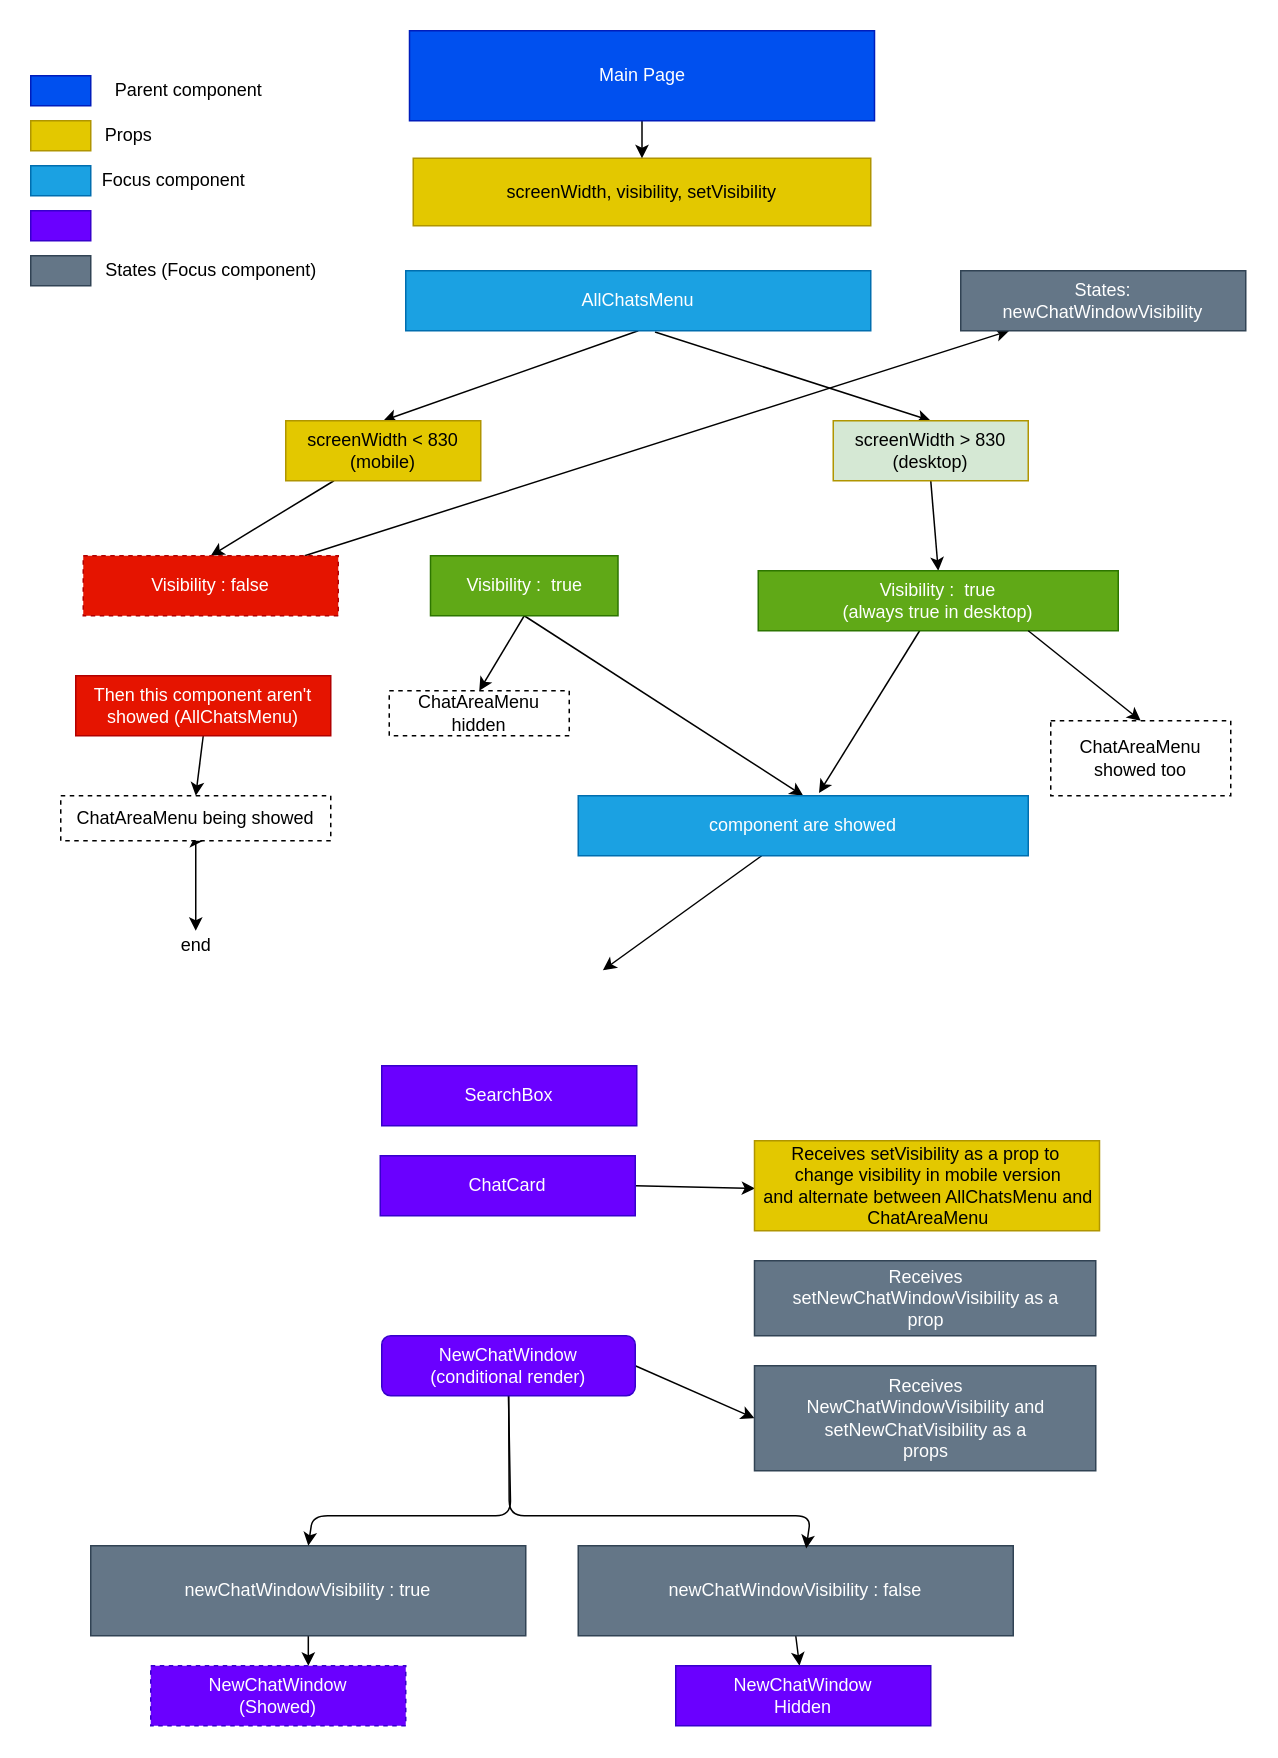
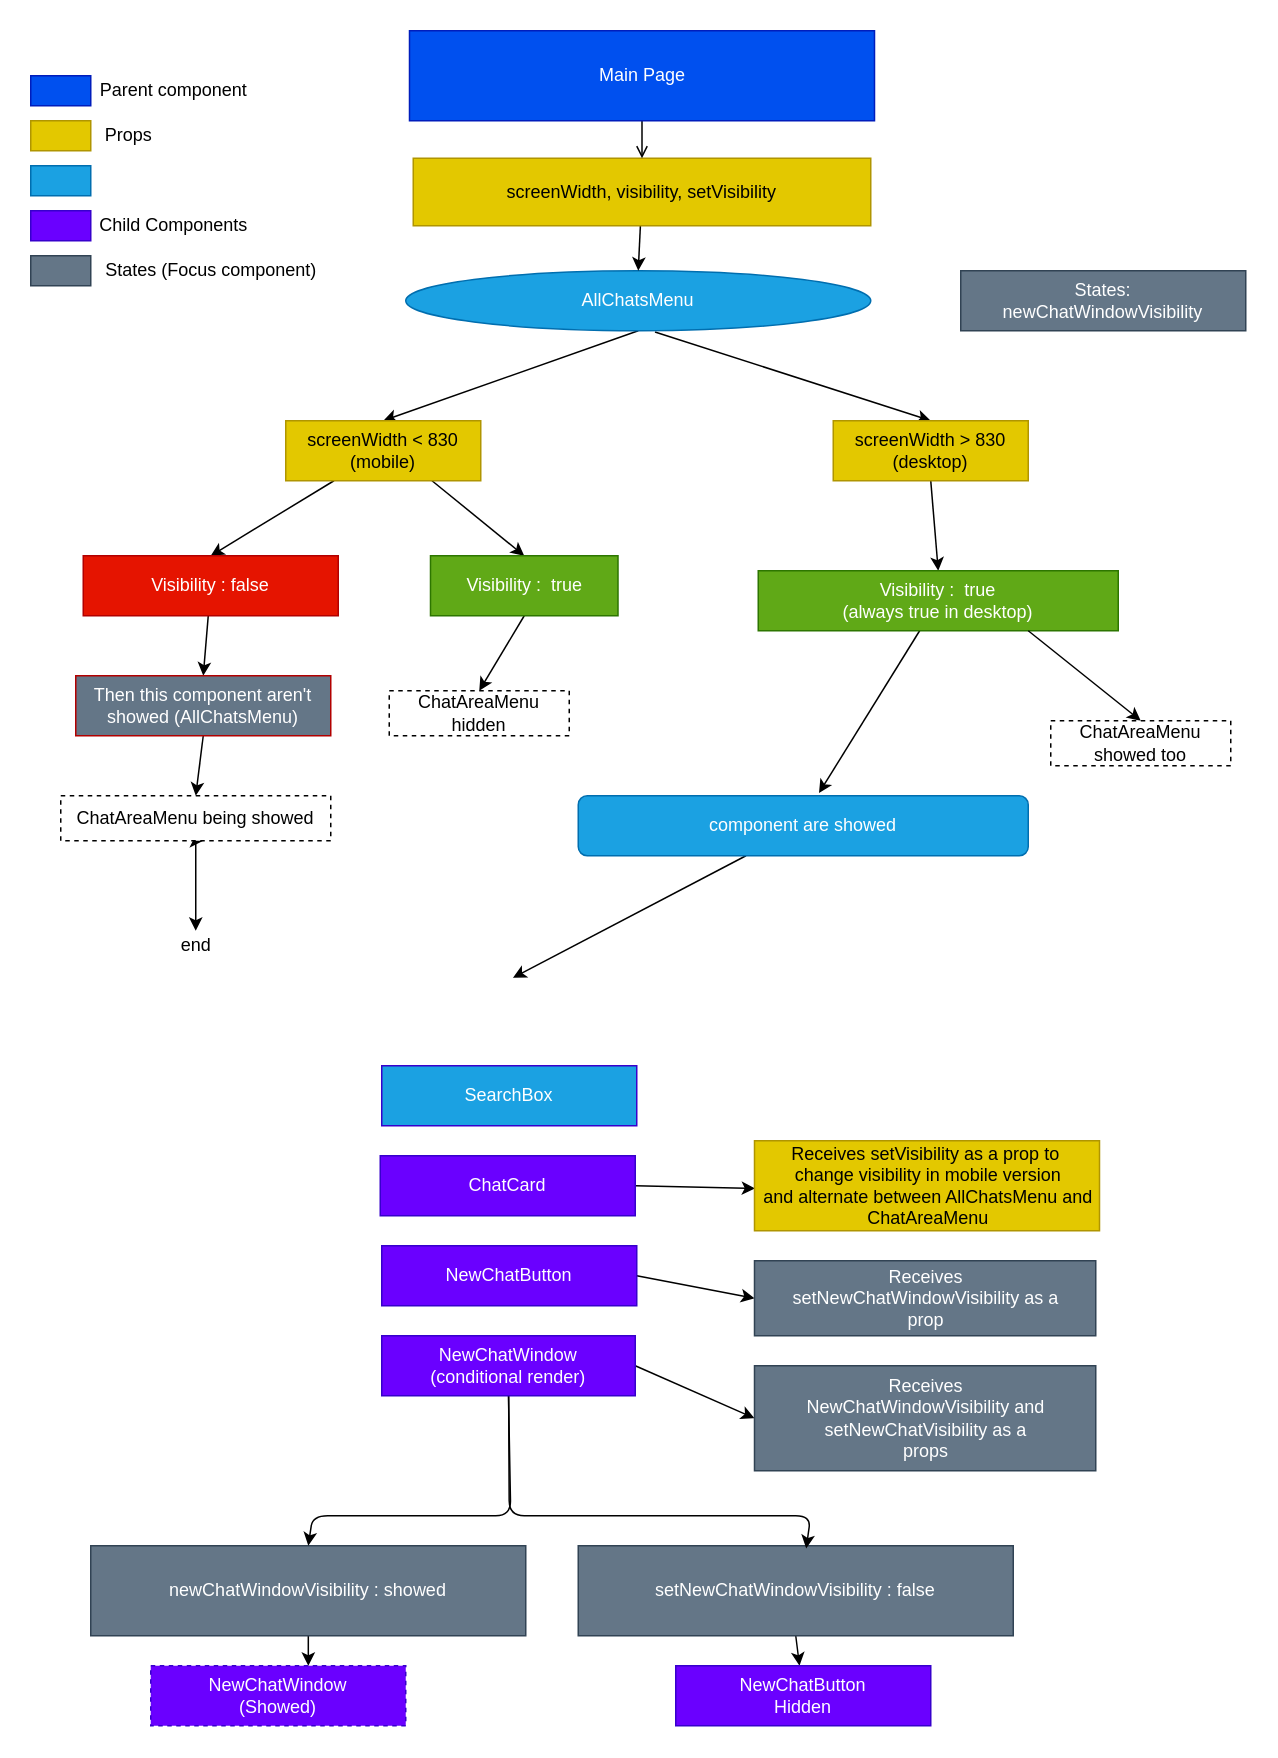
node "Parent component": moved (188, 91) -> (173, 91)
edge "Main Page" -> "screenWidth, visibility, setVisibility": arrowhead classic -> open
node "Focus component": removed
node "Child Components": added
edge "screenWidth, visibility, setVisibility" -> "AllChatsMenu": added
node "AllChatsMenu": shape rectangle -> ellipse
edge "Visibility : false" -> "States: newChatWindowVisibility": now "Visibility : false" -> "Then this component aren't showed (AllChatsMenu)"
node "screenWidth > 830 (desktop)": fillcolor #d5e8d4 -> #e3c800
edge "screenWidth < 830 (mobile)" -> "Visibility : true": added
node "Visibility : false": style dashed -> solid
edge "Visibility : true" -> "component are showed": removed
node "Then this component aren't showed (AllChatsMenu)": fillcolor #e51400 -> #647687
node "ChatAreaMenu showed too": size 180x75 -> 180x45
node "component are showed": shape rectangle -> rounded rectangle
node "Rendered itens:": moved (599, 998) -> (509, 1006)
node "SearchBox": fillcolor #6a00ff -> #1ba1e2
node "NewChatButton": added
edge "NewChatButton" -> "Receives setNewChatWindowVisibility as a prop": added
node "NewChatWindow (conditional render)": shape rounded rectangle -> rectangle
node "newChatWindowVisibility : true": label "newChatWindowVisibility : true" -> "newChatWindowVisibility : showed"
node "newChatWindowVisibility : false": label "newChatWindowVisibility : false" -> "setNewChatWindowVisibility : false"
node "NewChatWindow Hidden": label "NewChatWindow Hidden" -> "NewChatButton Hidden"
